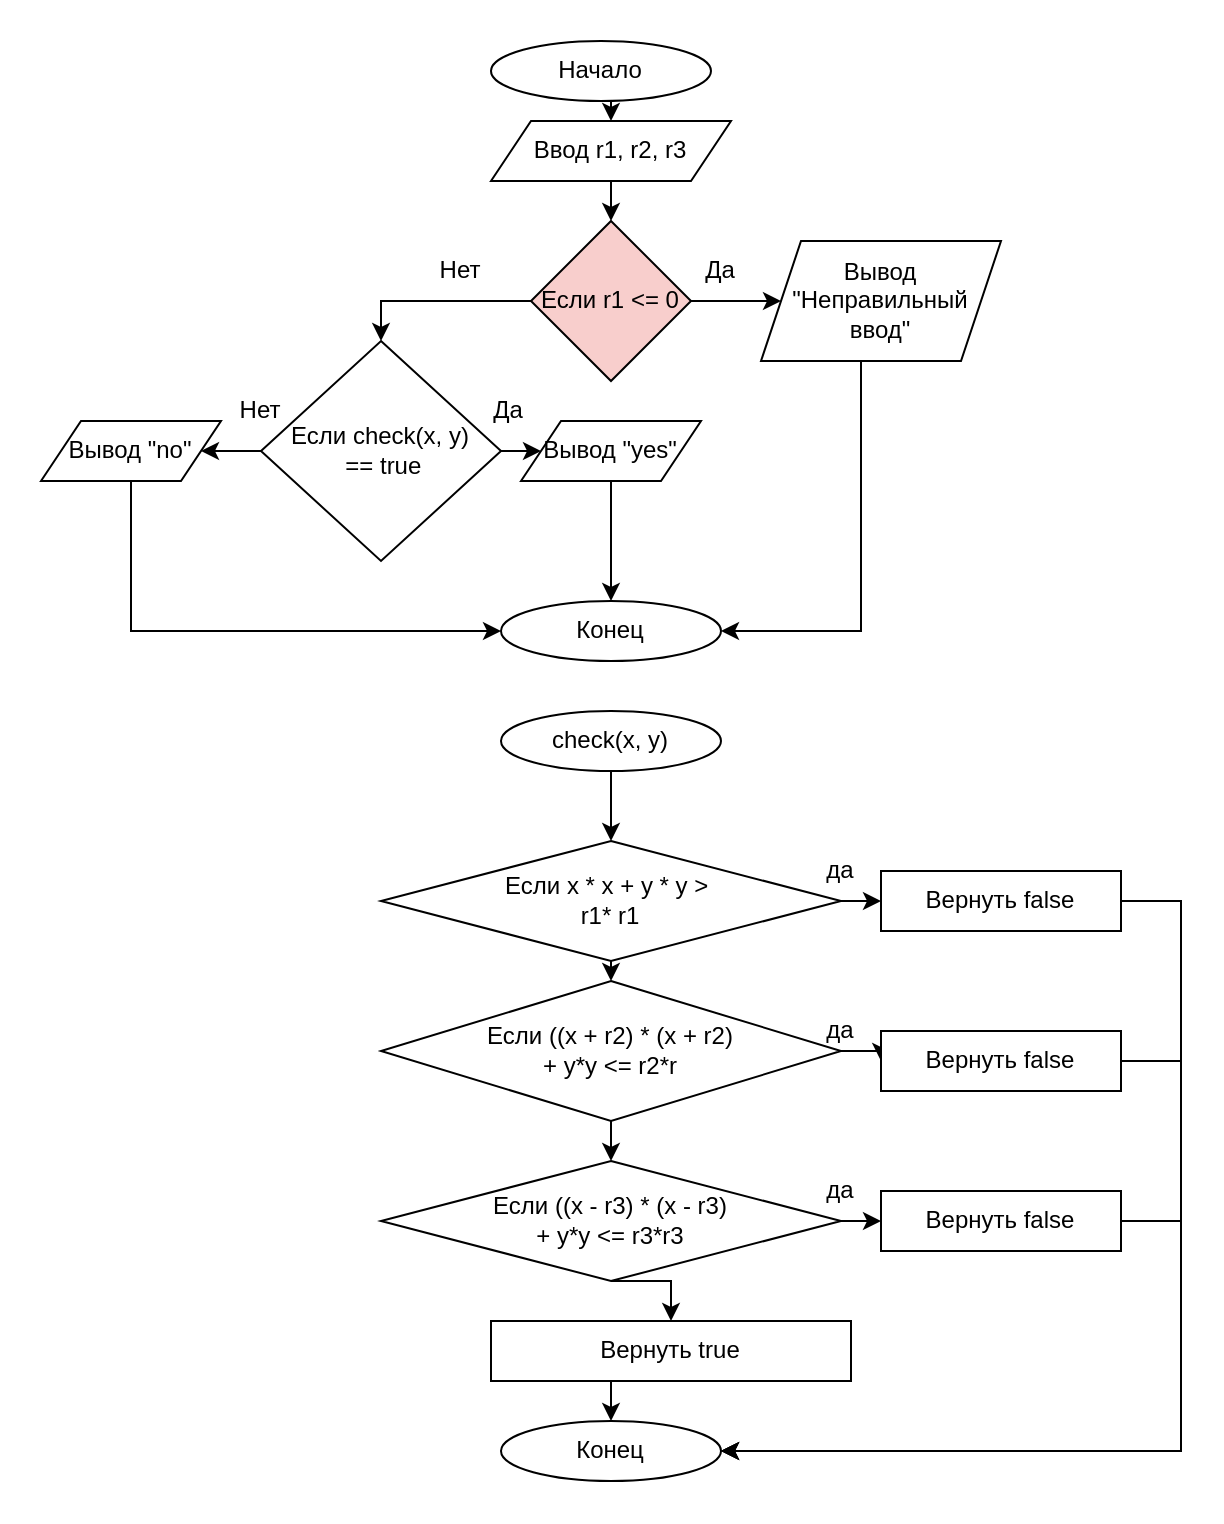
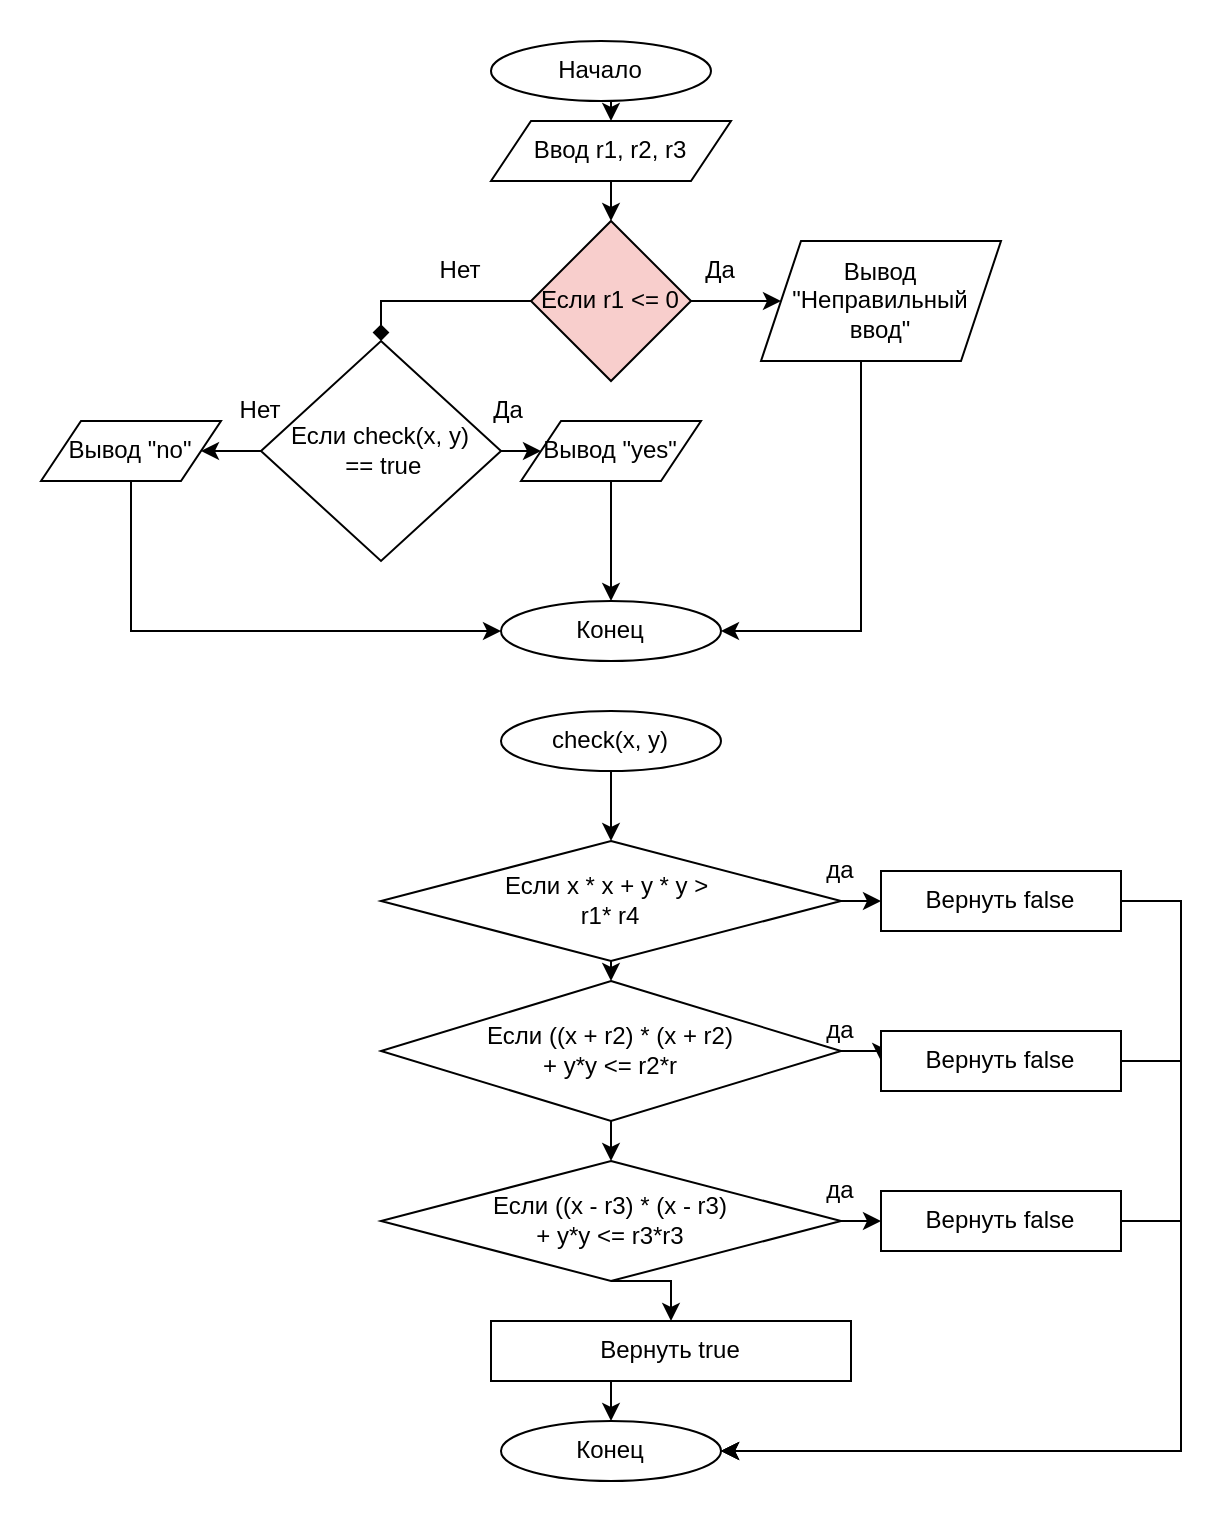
edge "Если r1 <= 0" -> "Если check(x, y) == true": arrowhead classic -> diamond
node "Если x * x + y * y > r1* r1": label "Если x * x + y * y > r1* r1" -> "Если x * x + y * y > r1* r4"
